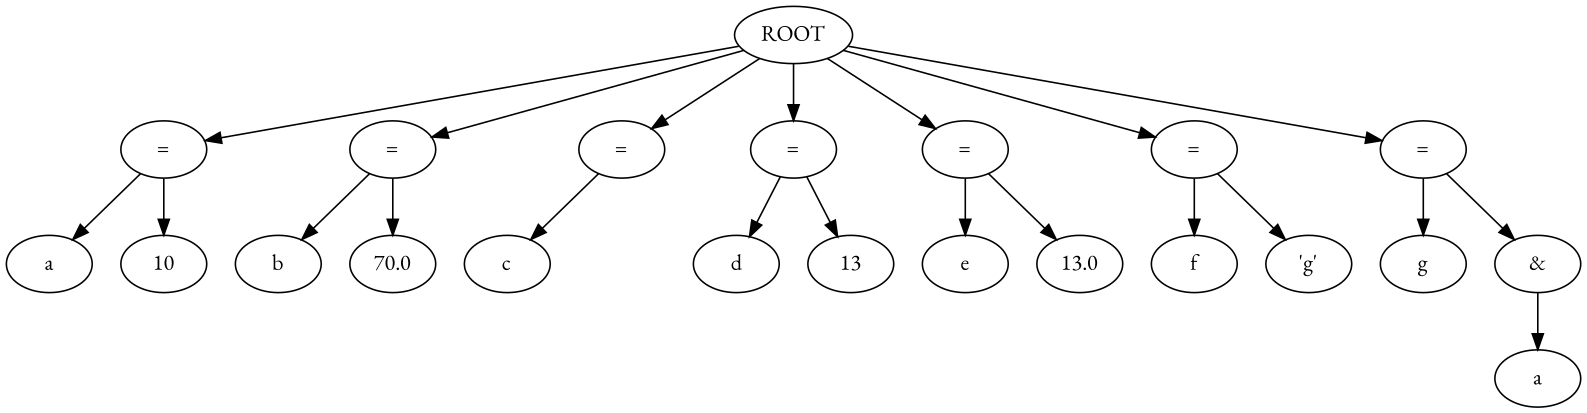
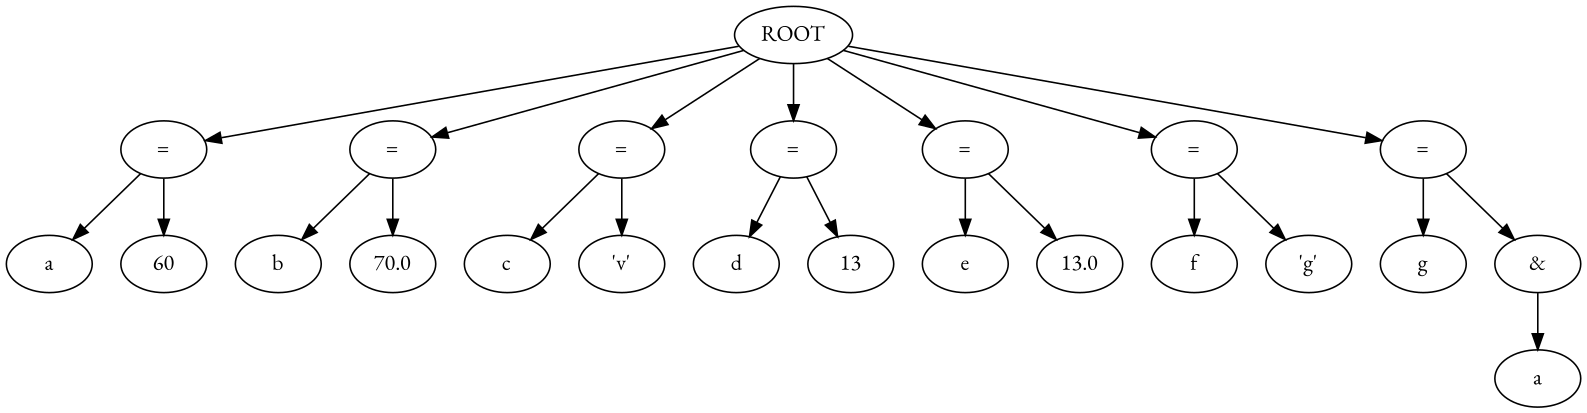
node "10": label "10" -> "60"
node "'v'": added
